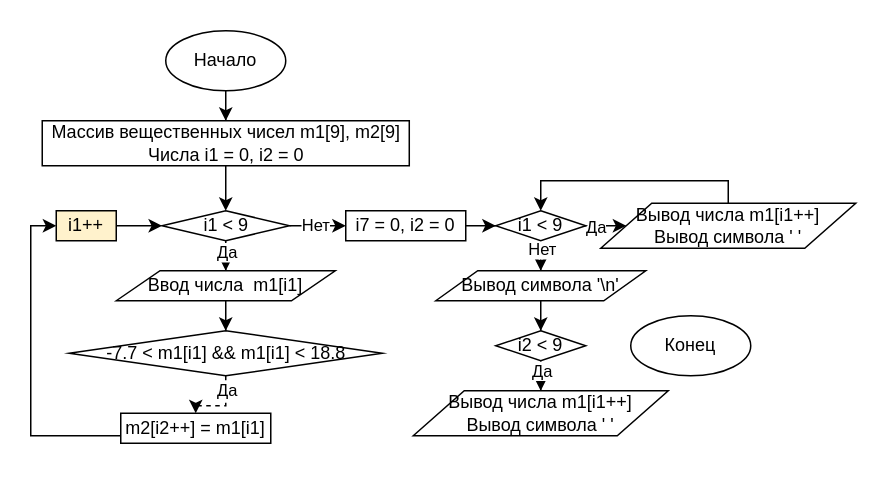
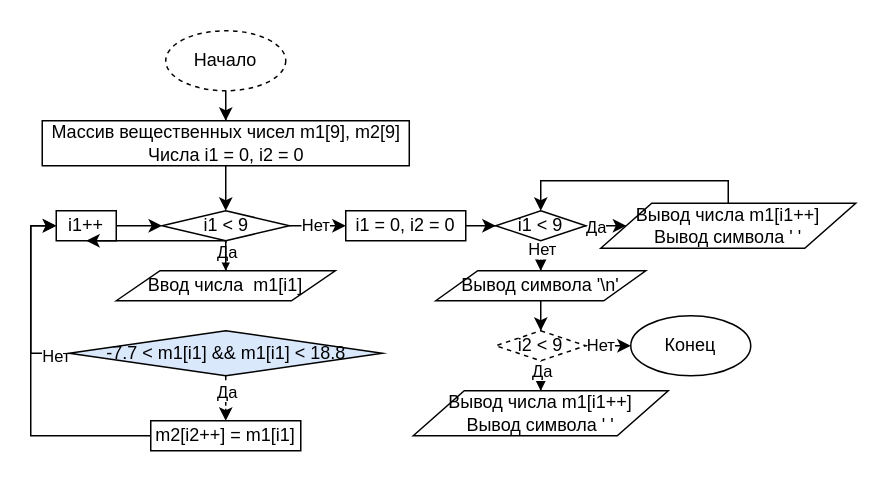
node "Начало": style solid -> dashed
node "i1++": fillcolor #fff2cc -> #ffffff
node "i7 = 0, i2 = 0": label "i7 = 0, i2 = 0" -> "i1 = 0, i2 = 0"
edge "Ввод числа m1[i1]" -> "-7.7 < m1[i1] && m1[i1] < 18.8": now "Ввод числа m1[i1]" -> "i1++"
node "i2 < 9": style solid -> dashed
edge "i2 < 9" -> "Конец": added, label "Нет"
edge "-7.7 < m1[i1] && m1[i1] < 18.8" -> "i1++": added, label "Нет"
node "-7.7 < m1[i1] && m1[i1] < 18.8": fillcolor #ffffff -> #dae8fc
node "m2[i2++] = m1[i1]": moved (196, 428) -> (226, 436)
